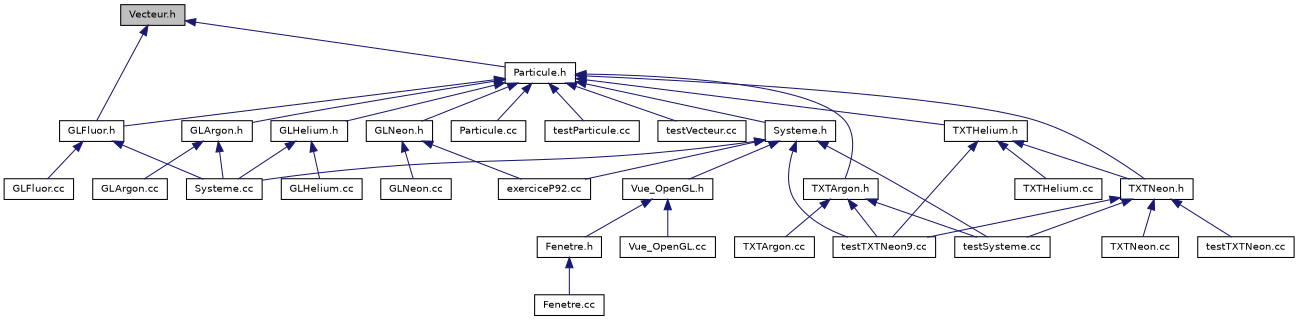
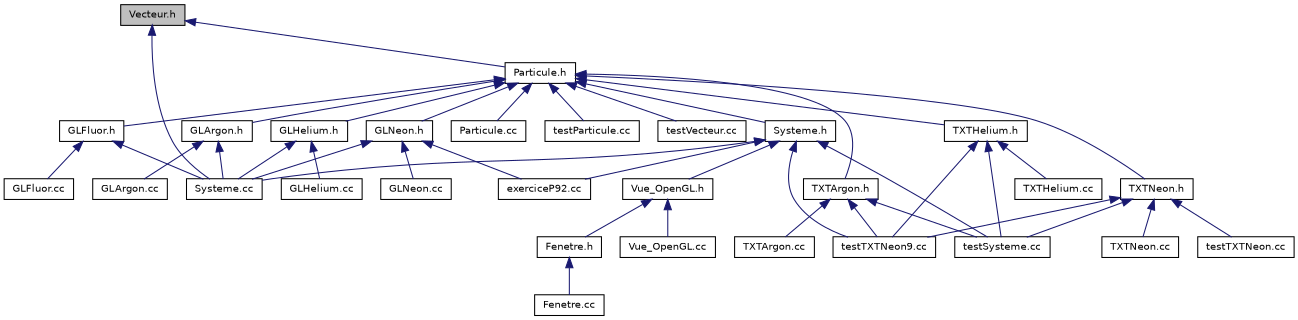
edge "GLFluor.h" -> "Vecteur.h": now "Systeme.cc" -> "Vecteur.h"
edge "Systeme.cc" -> "GLNeon.h": added
edge "TXTNeon.h" -> "TXTHelium.h": now "testSysteme.cc" -> "TXTHelium.h"
